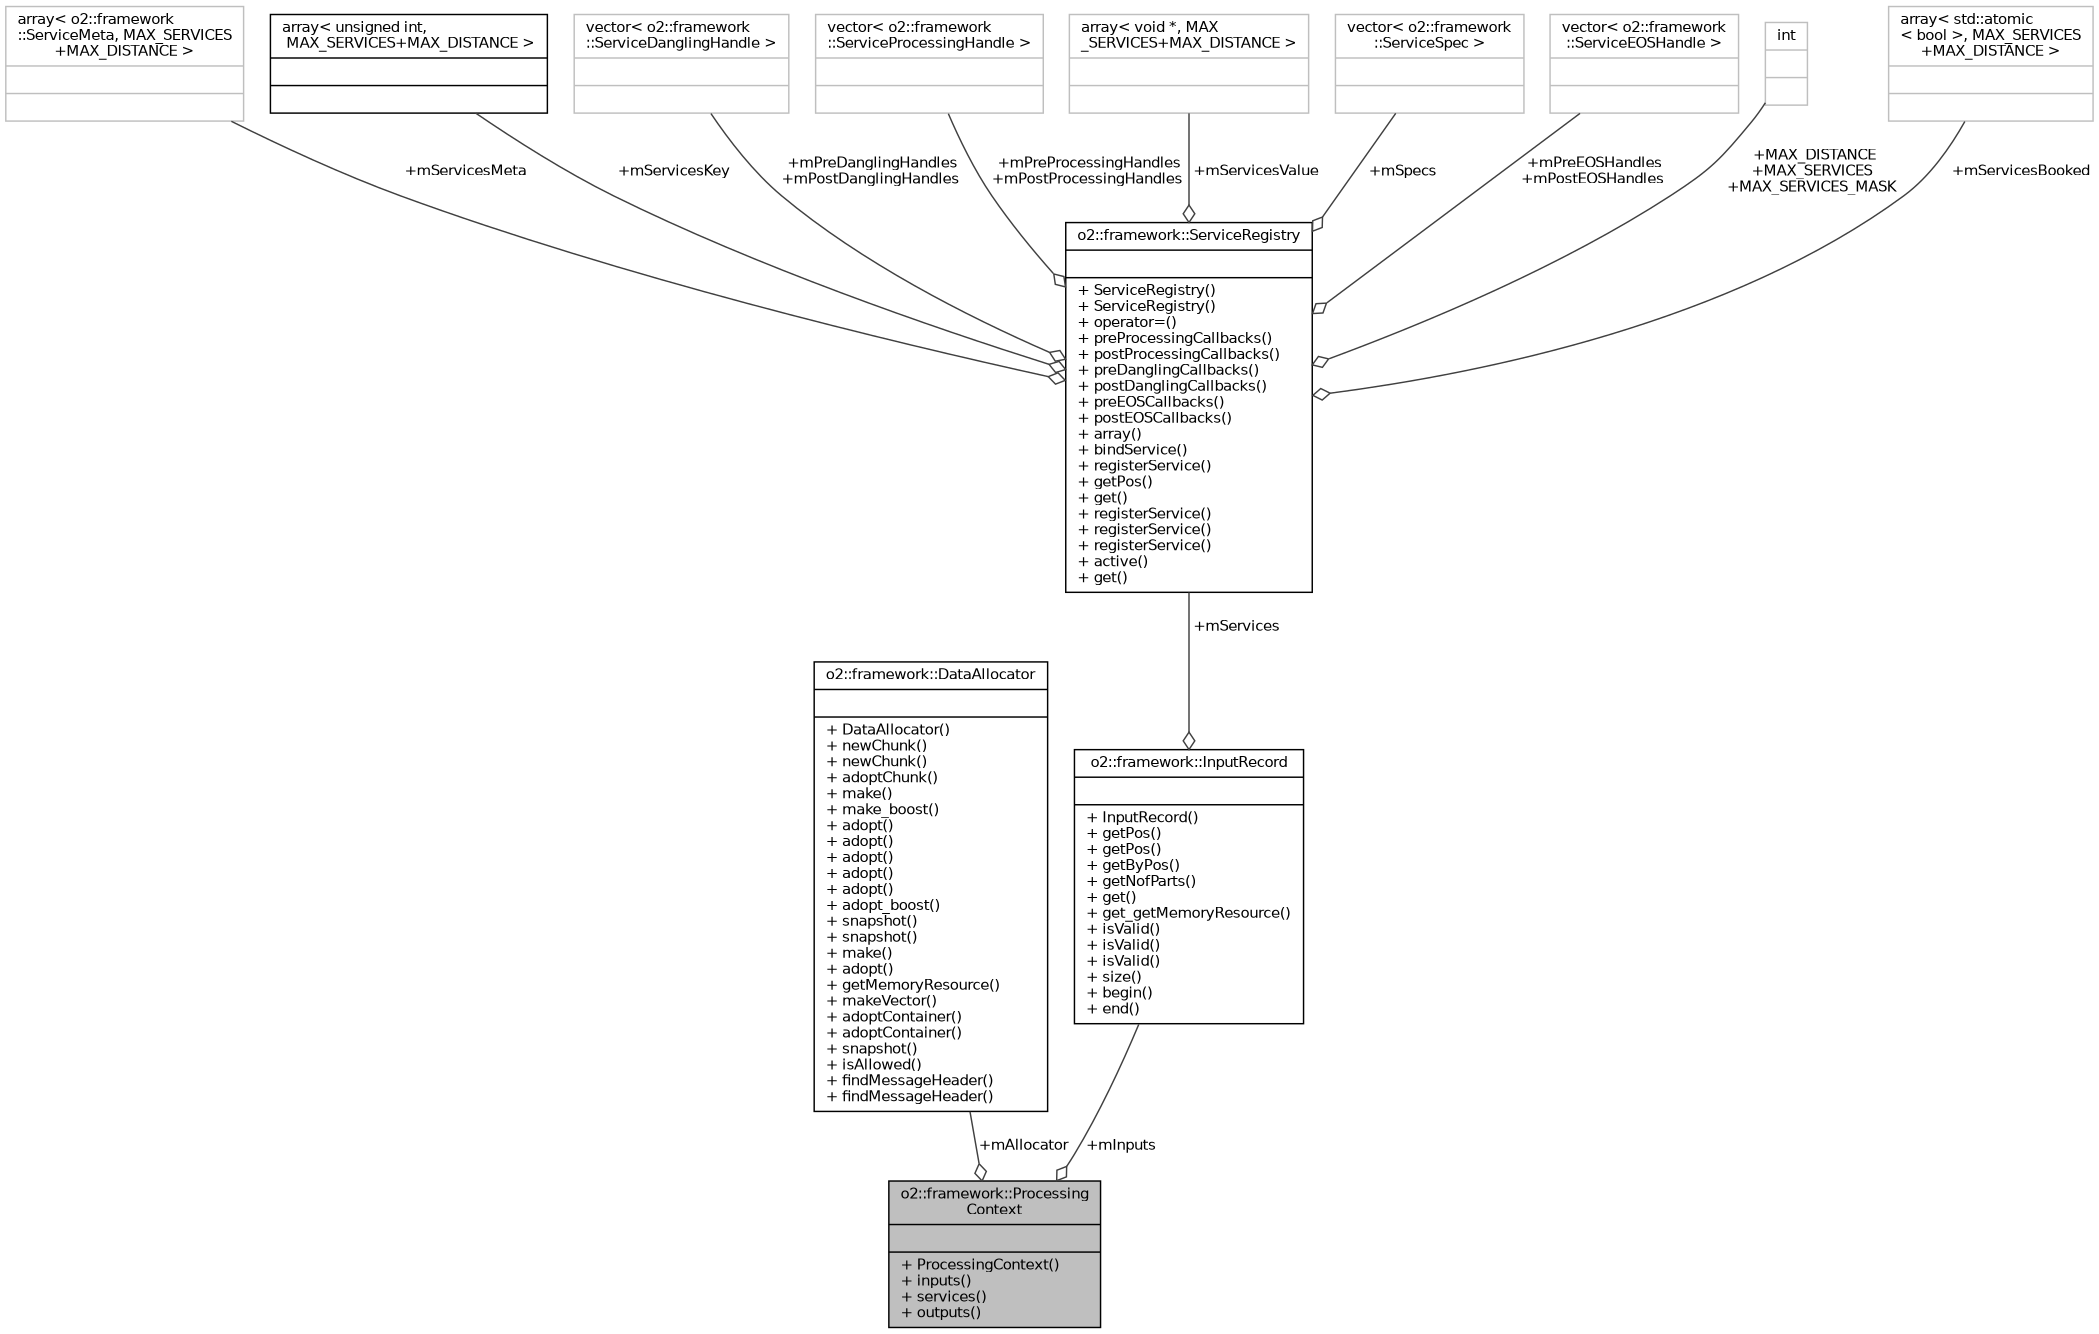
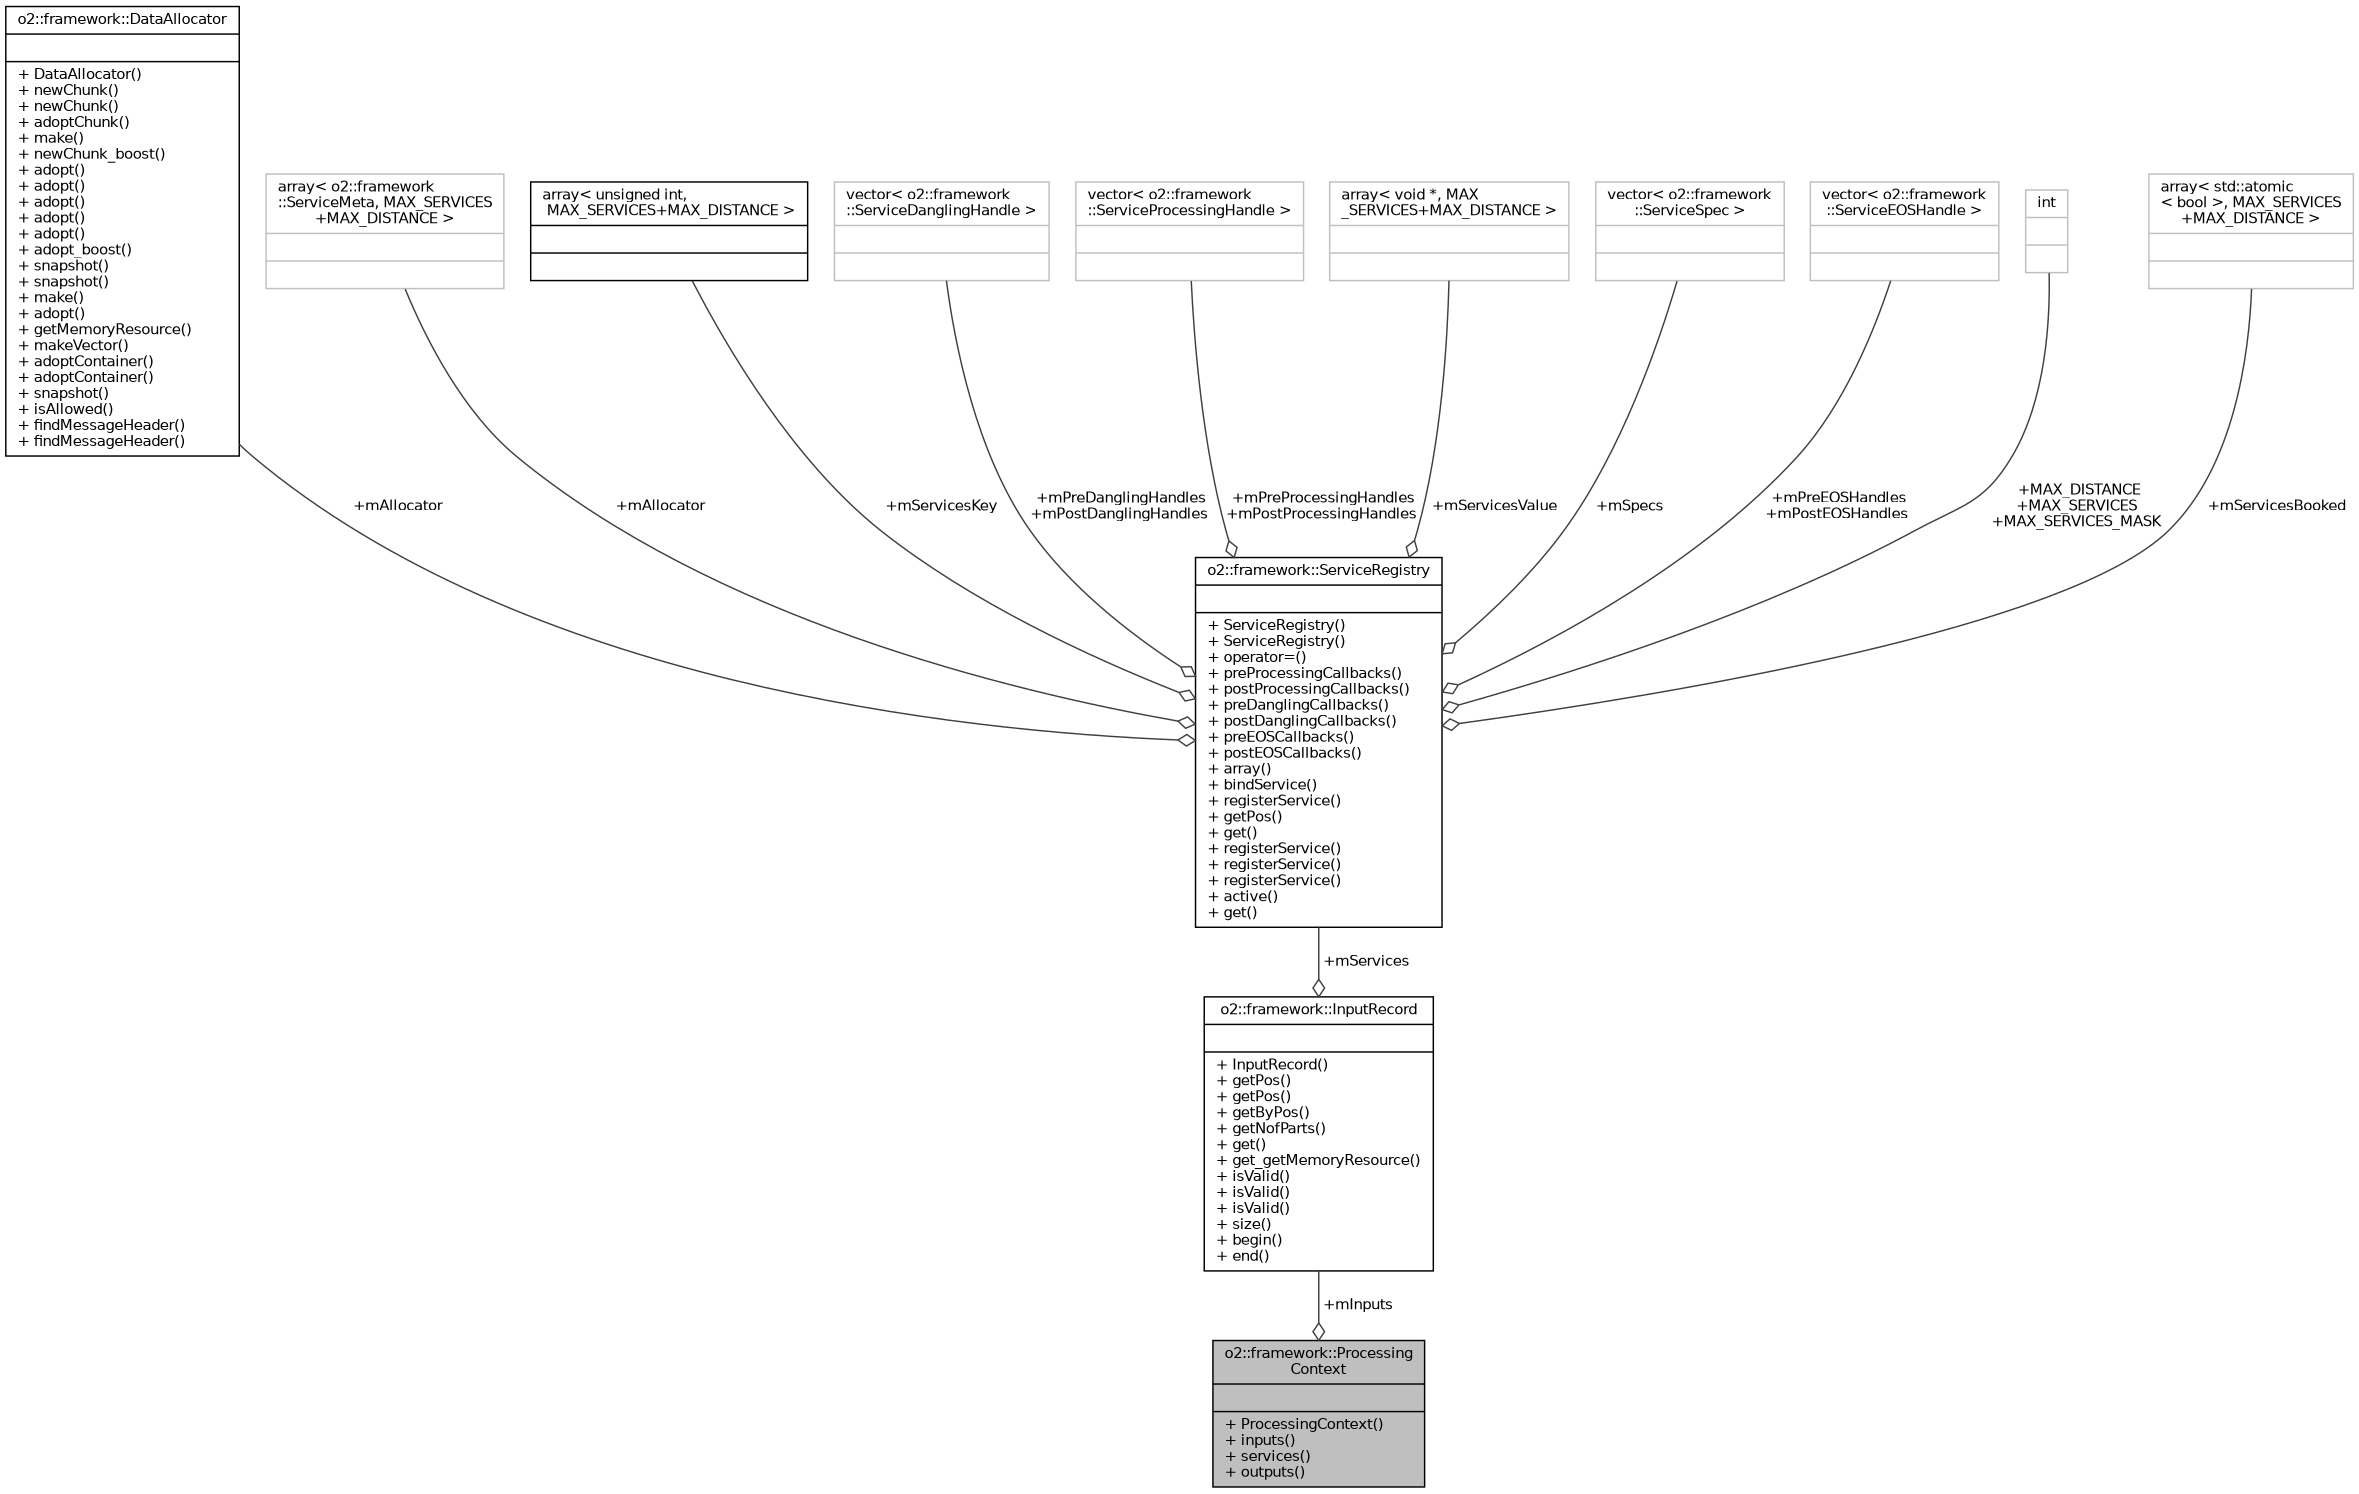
edge "array< o2::framework" -> "o2::framework::ServiceRegistry": label " +mServicesMeta" -> " +mAllocator"
node "o2::framework::DataAllocator": text "+ make_boost()" -> "+ newChunk_boost()"
edge "o2::framework::DataAllocator" -> "o2::framework::Processing": now "o2::framework::DataAllocator" -> "o2::framework::ServiceRegistry"
